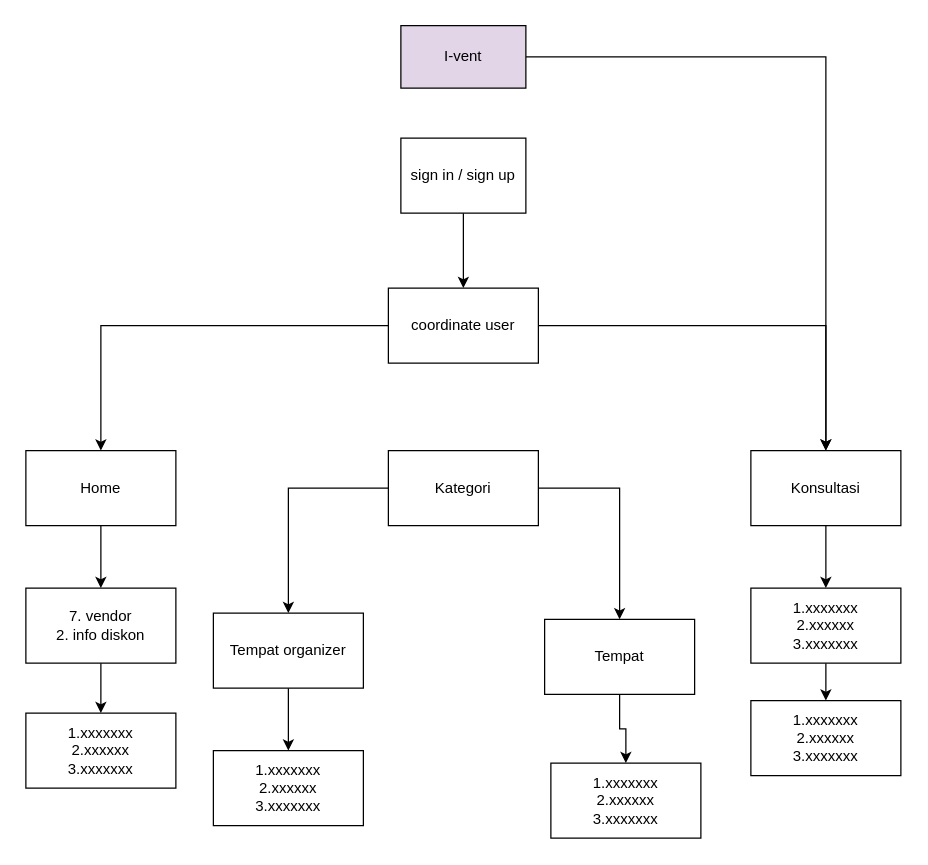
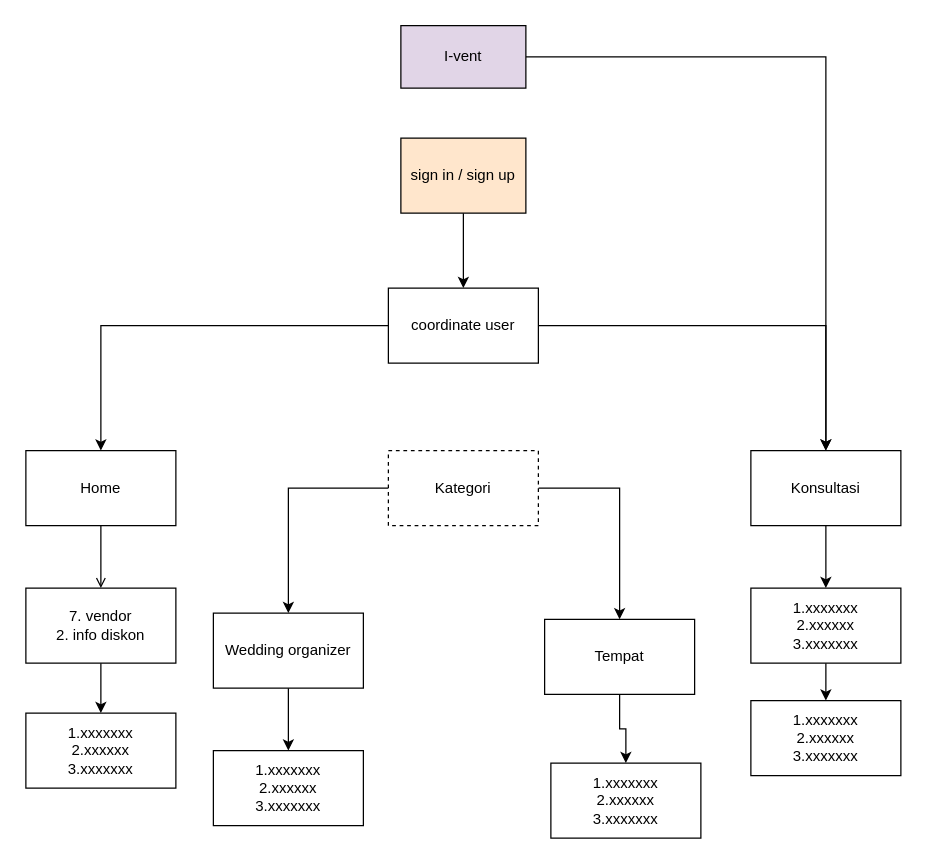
node "sign in / sign up": fillcolor #ffffff -> #ffe6cc
node "Kategori": style solid -> dashed
edge "Home" -> "7. vendor 2. info diskon": arrowhead classic -> open
node "Tempat organizer": label "Tempat organizer" -> "Wedding organizer"
